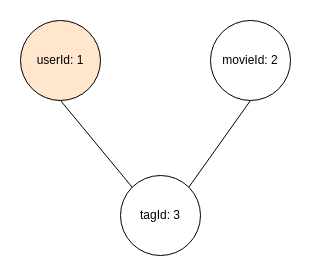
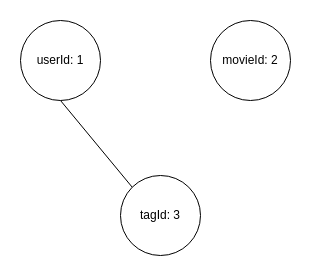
node "userId: 1": fillcolor #ffe6cc -> #ffffff
edge "movieId: 2" -- "tagId: 3": removed
